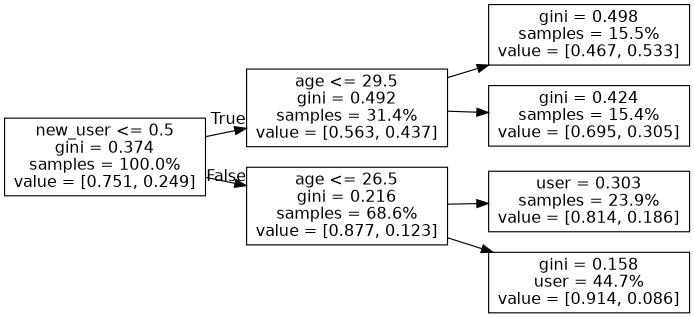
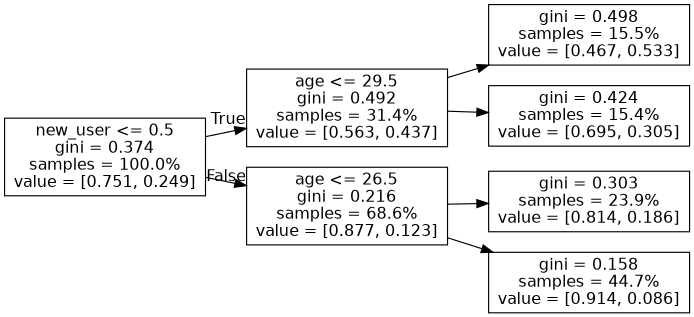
node "user = 0.303 samples = 23.9% value = [0.814, 0.186]": label "user = 0.303 samples = 23.9% value = [0.814, 0.186]" -> "gini = 0.303 samples = 23.9% value = [0.814, 0.186]"
node "gini = 0.158 user = 44.7% value = [0.914, 0.086]": label "gini = 0.158 user = 44.7% value = [0.914, 0.086]" -> "gini = 0.158 samples = 44.7% value = [0.914, 0.086]"
